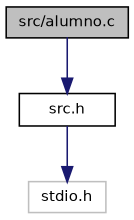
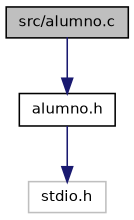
node "src.h": label "src.h" -> "alumno.h"
